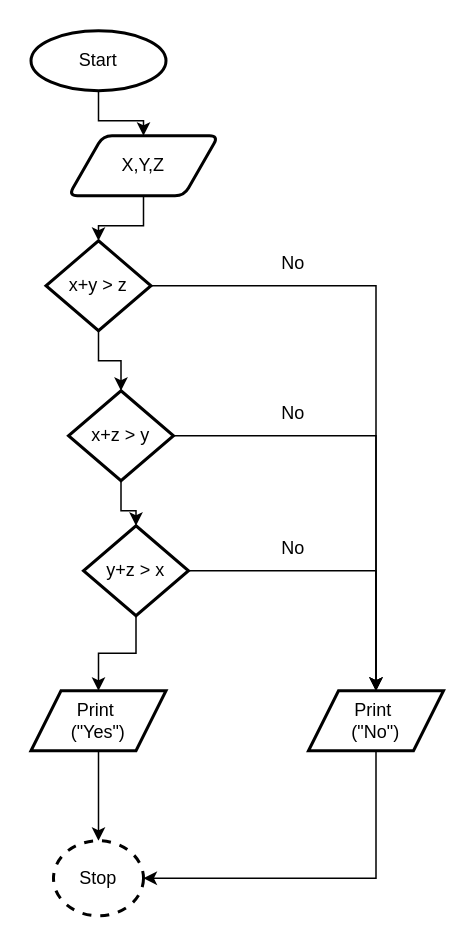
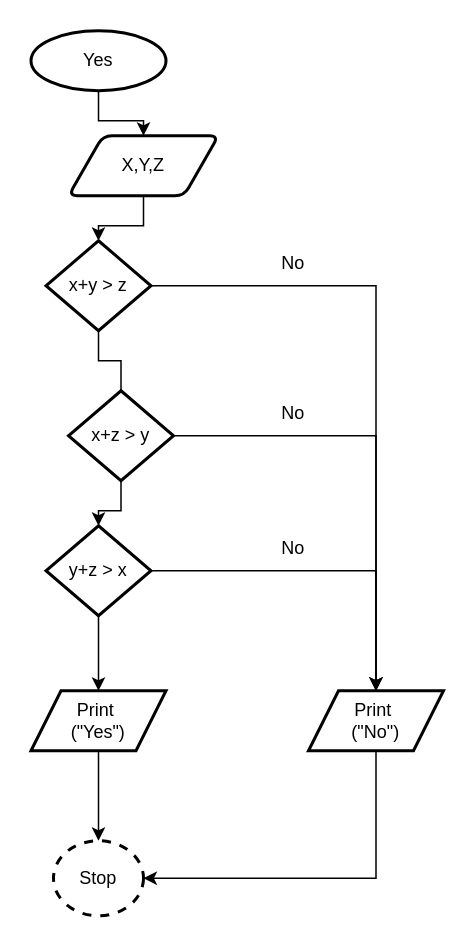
node "Start": label "Start" -> "Yes"
edge "x+y > z" -> "x+z > y": arrowhead classic -> none
node "y+z > x": moved (136, 571) -> (98, 571)
